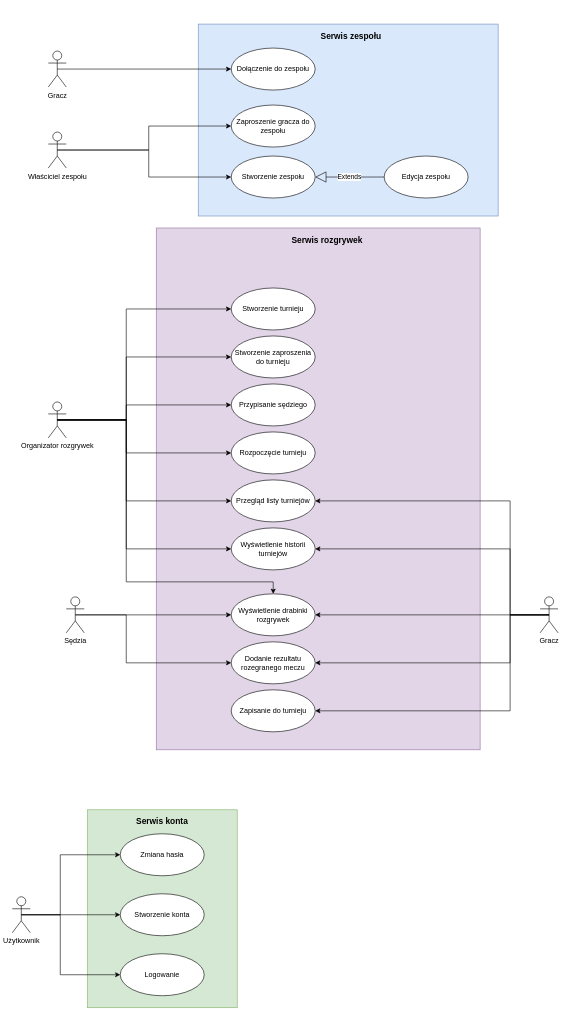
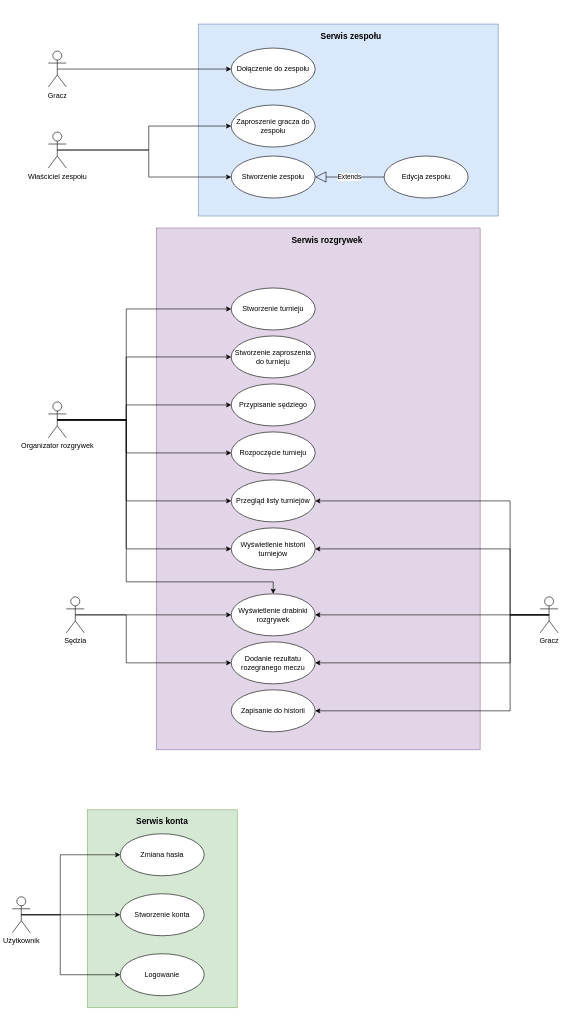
node "Zapisanie do turnieju": label "Zapisanie do turnieju" -> "Zapisanie do historii"
